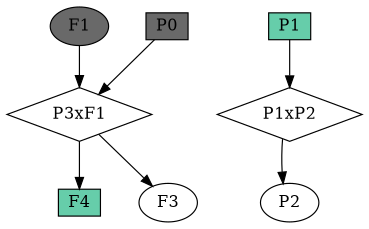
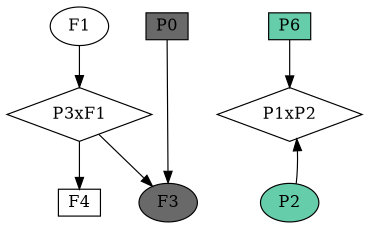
node "F1": fillcolor dimgrey -> white
node "P1": label "P1" -> "P6"
edge "P0" -> "P3xF1": now "P0" -> "F3"
edge "P1xP2" -> "P2": reversed
node "F4": fillcolor aquamarine3 -> white
node "F3": fillcolor white -> dimgrey
node "P2": fillcolor white -> aquamarine3
